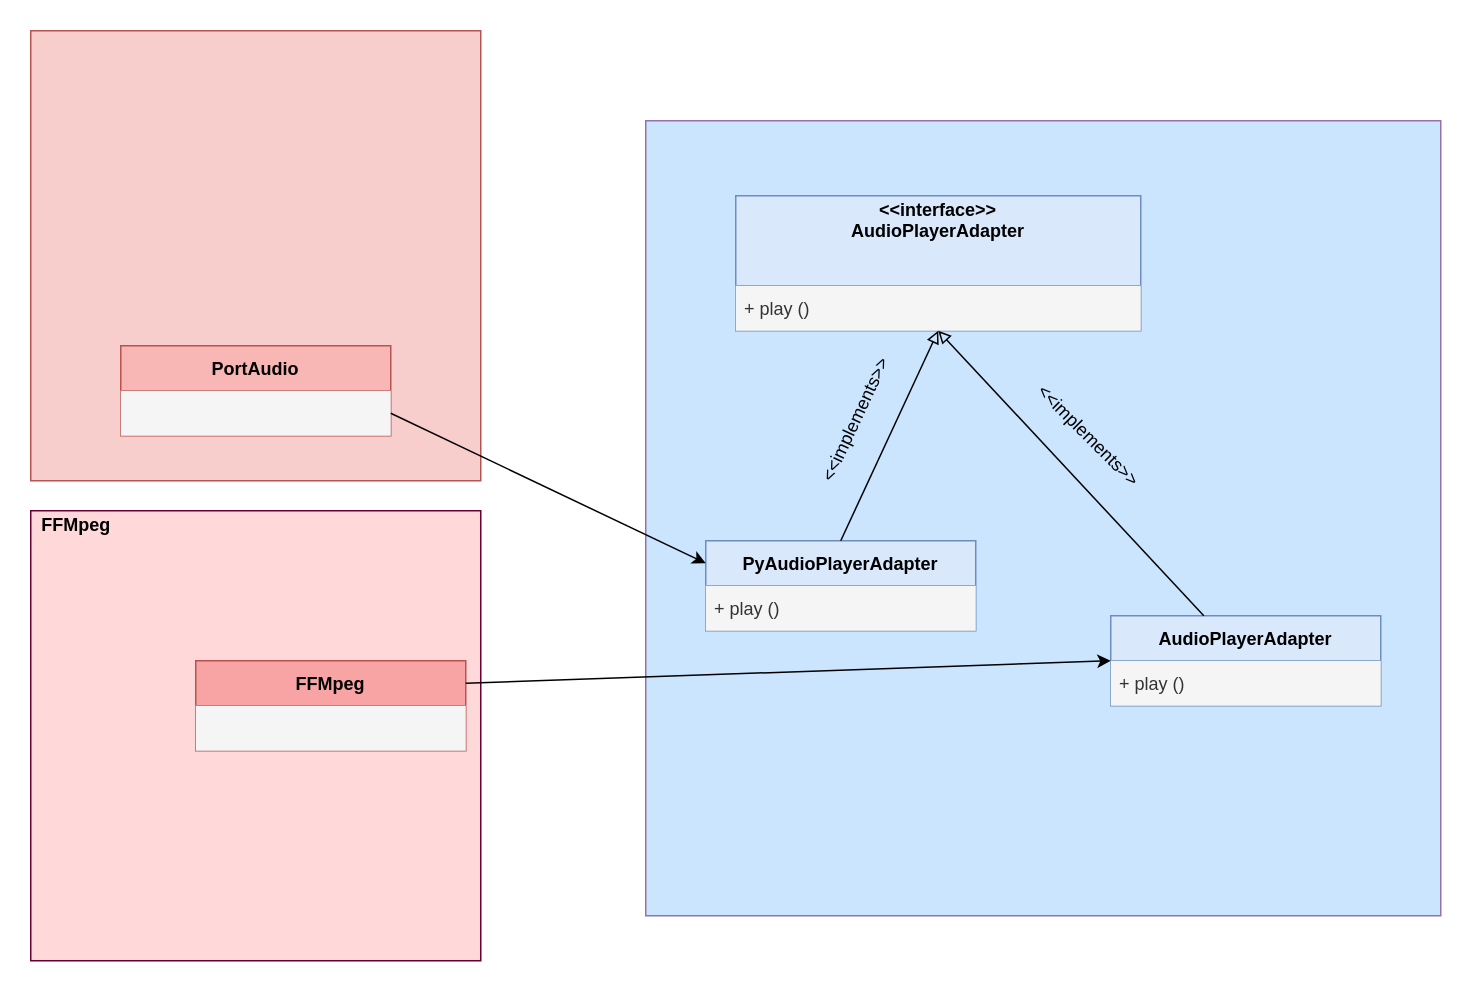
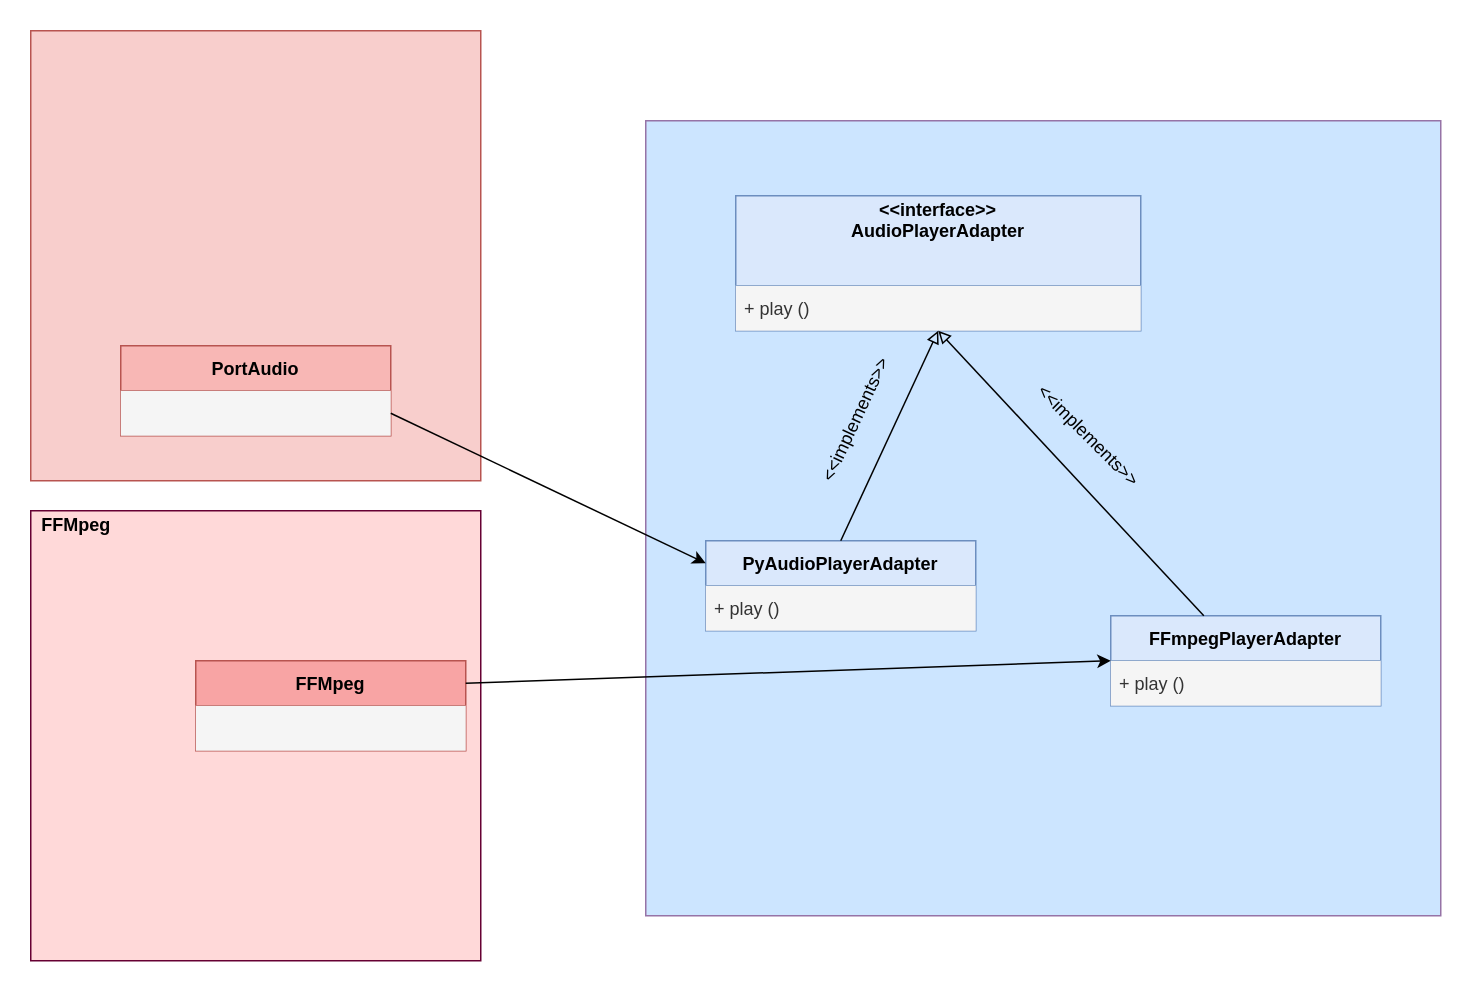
node "AudioPlayerAdapter": label "AudioPlayerAdapter" -> "FFmpegPlayerAdapter"
